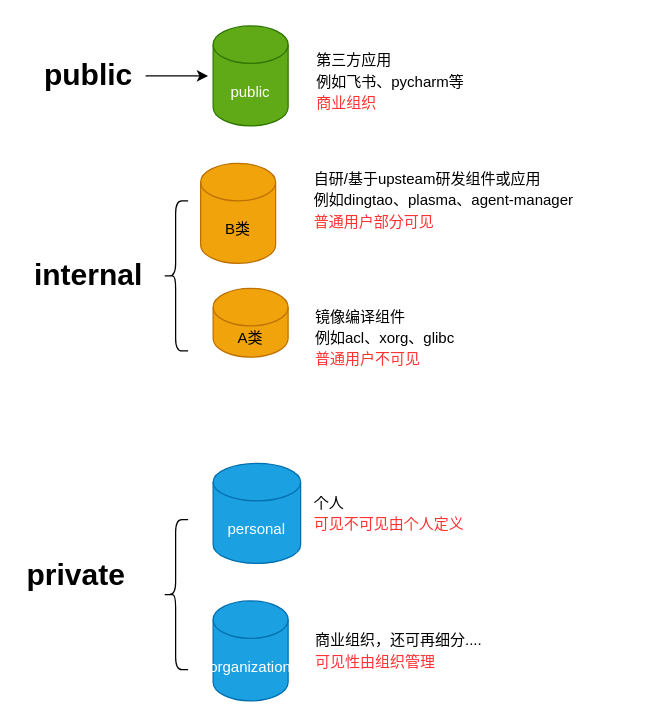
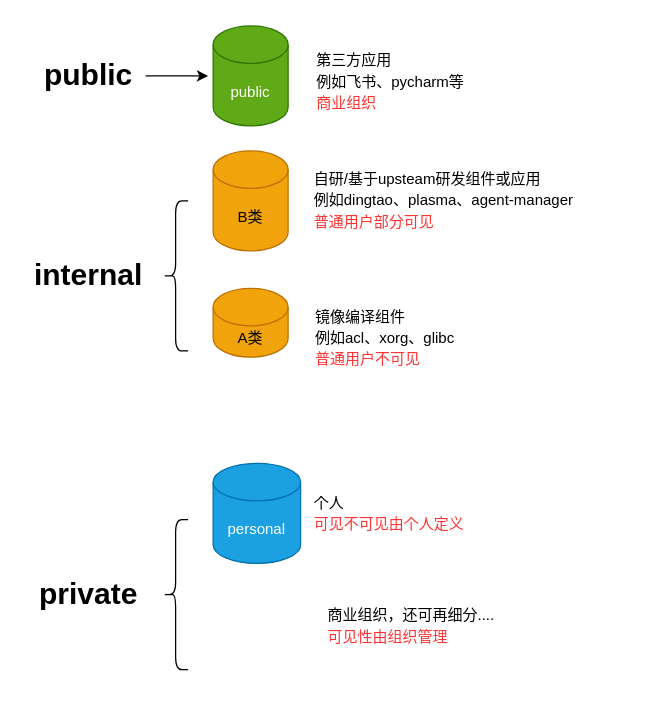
node "B类": moved (238, 213) -> (251, 201)
node "private": moved (76, 576) -> (88, 594)
node "organization": removed
node "商业组织，还可再细分.... 可见性由组织管理": moved (413, 651) -> (426, 626)
